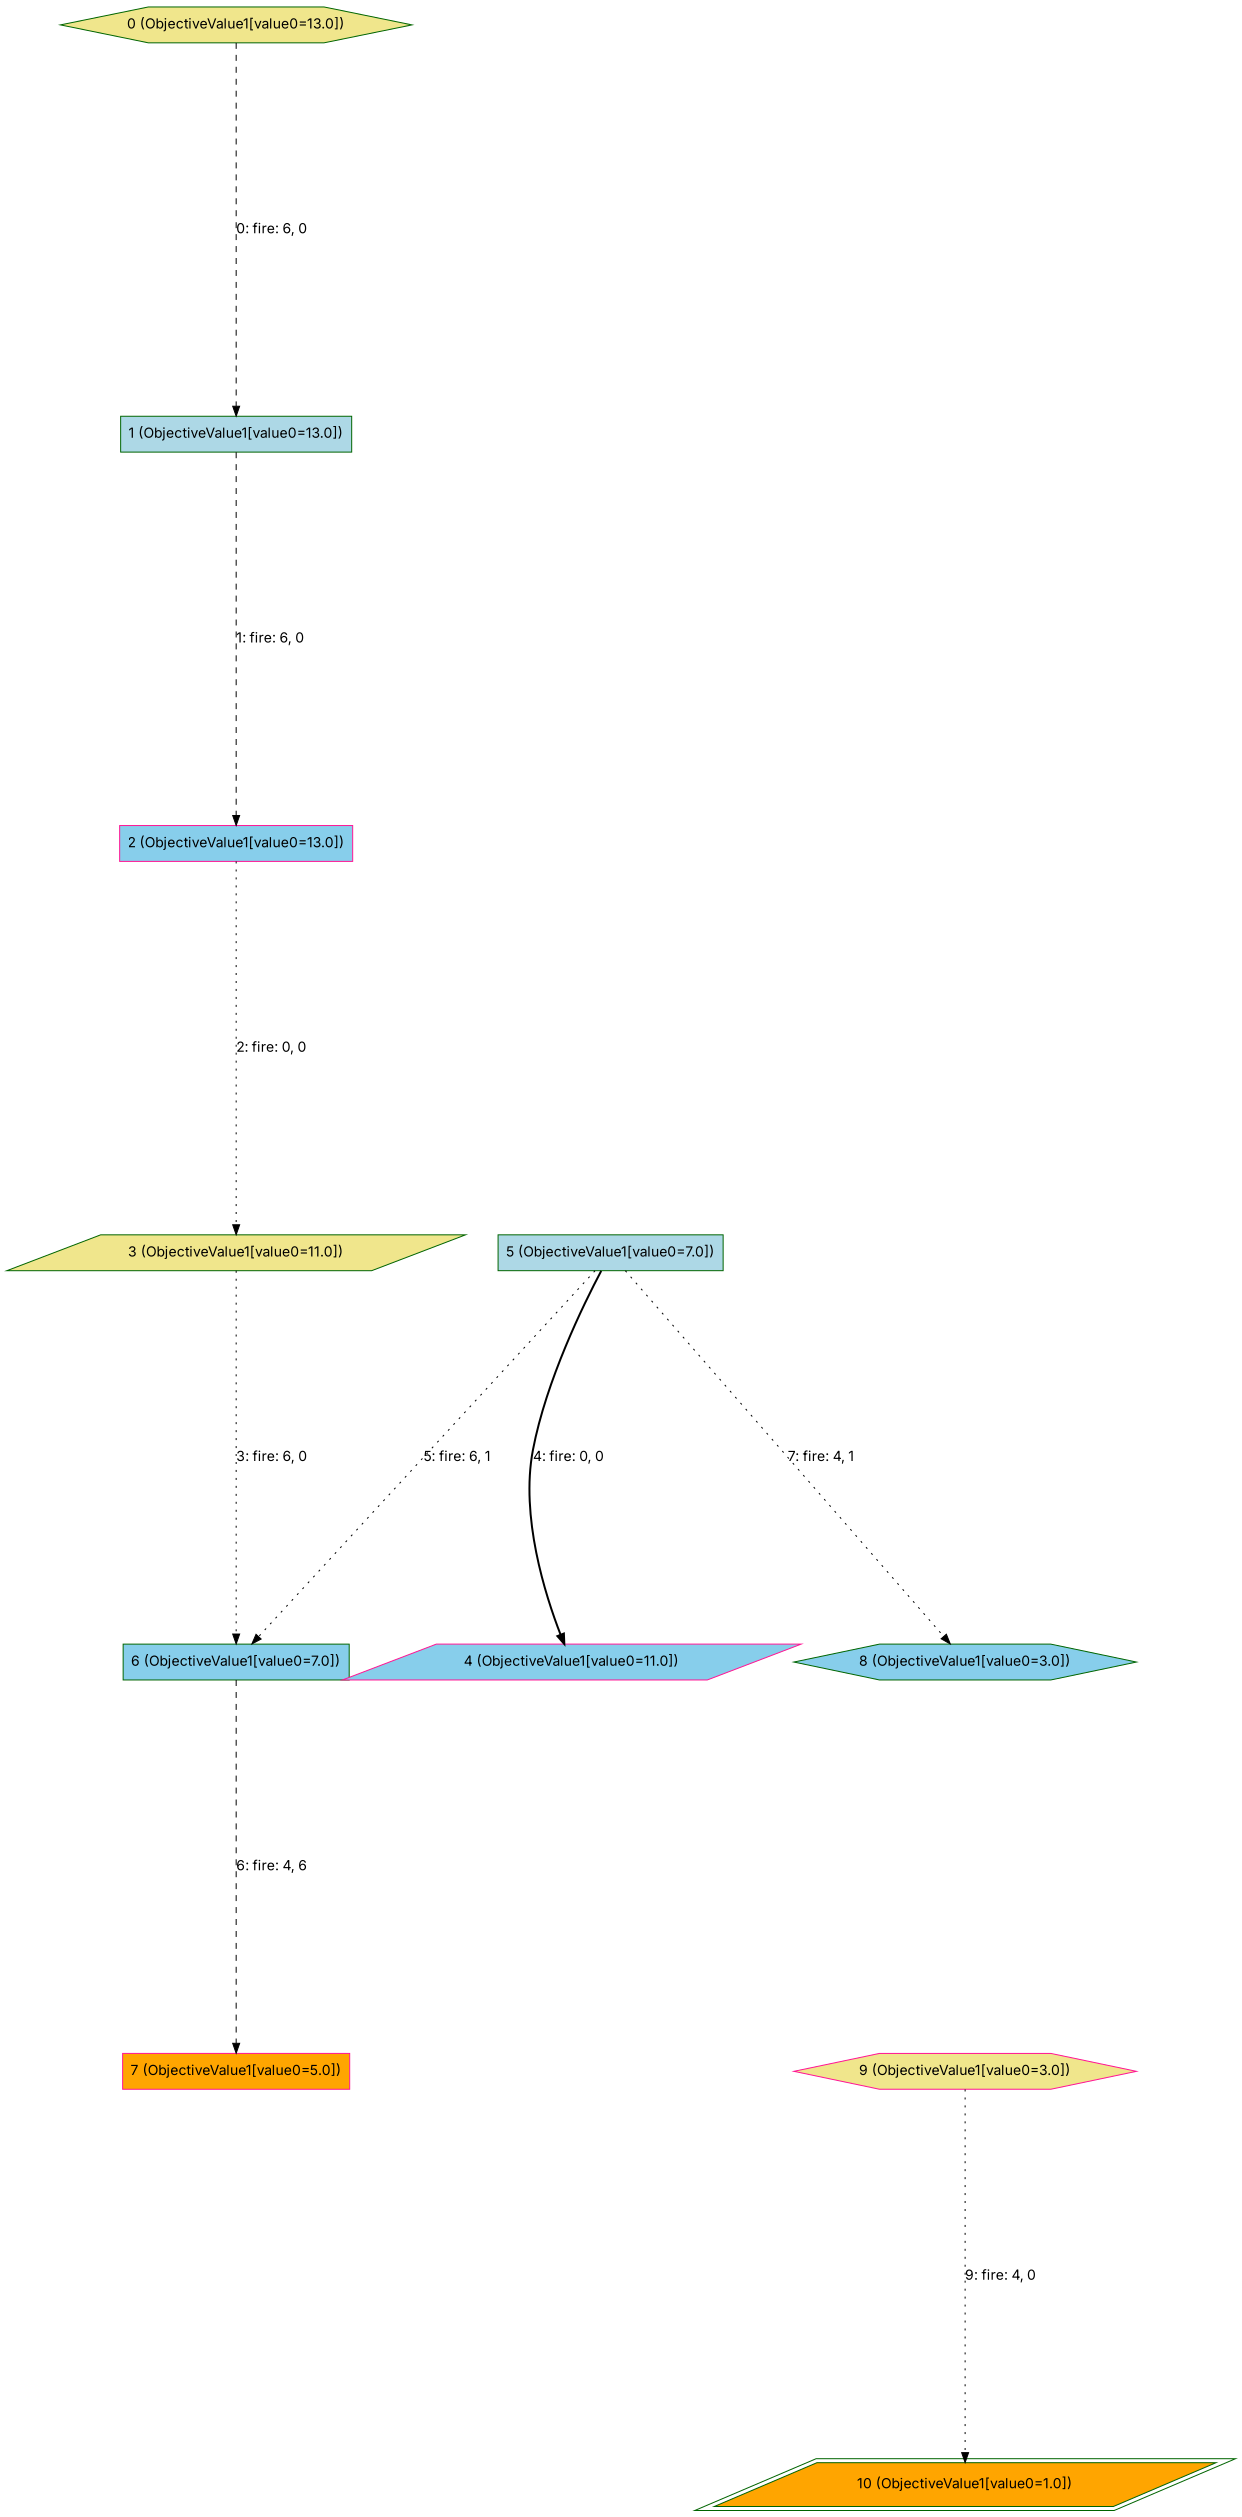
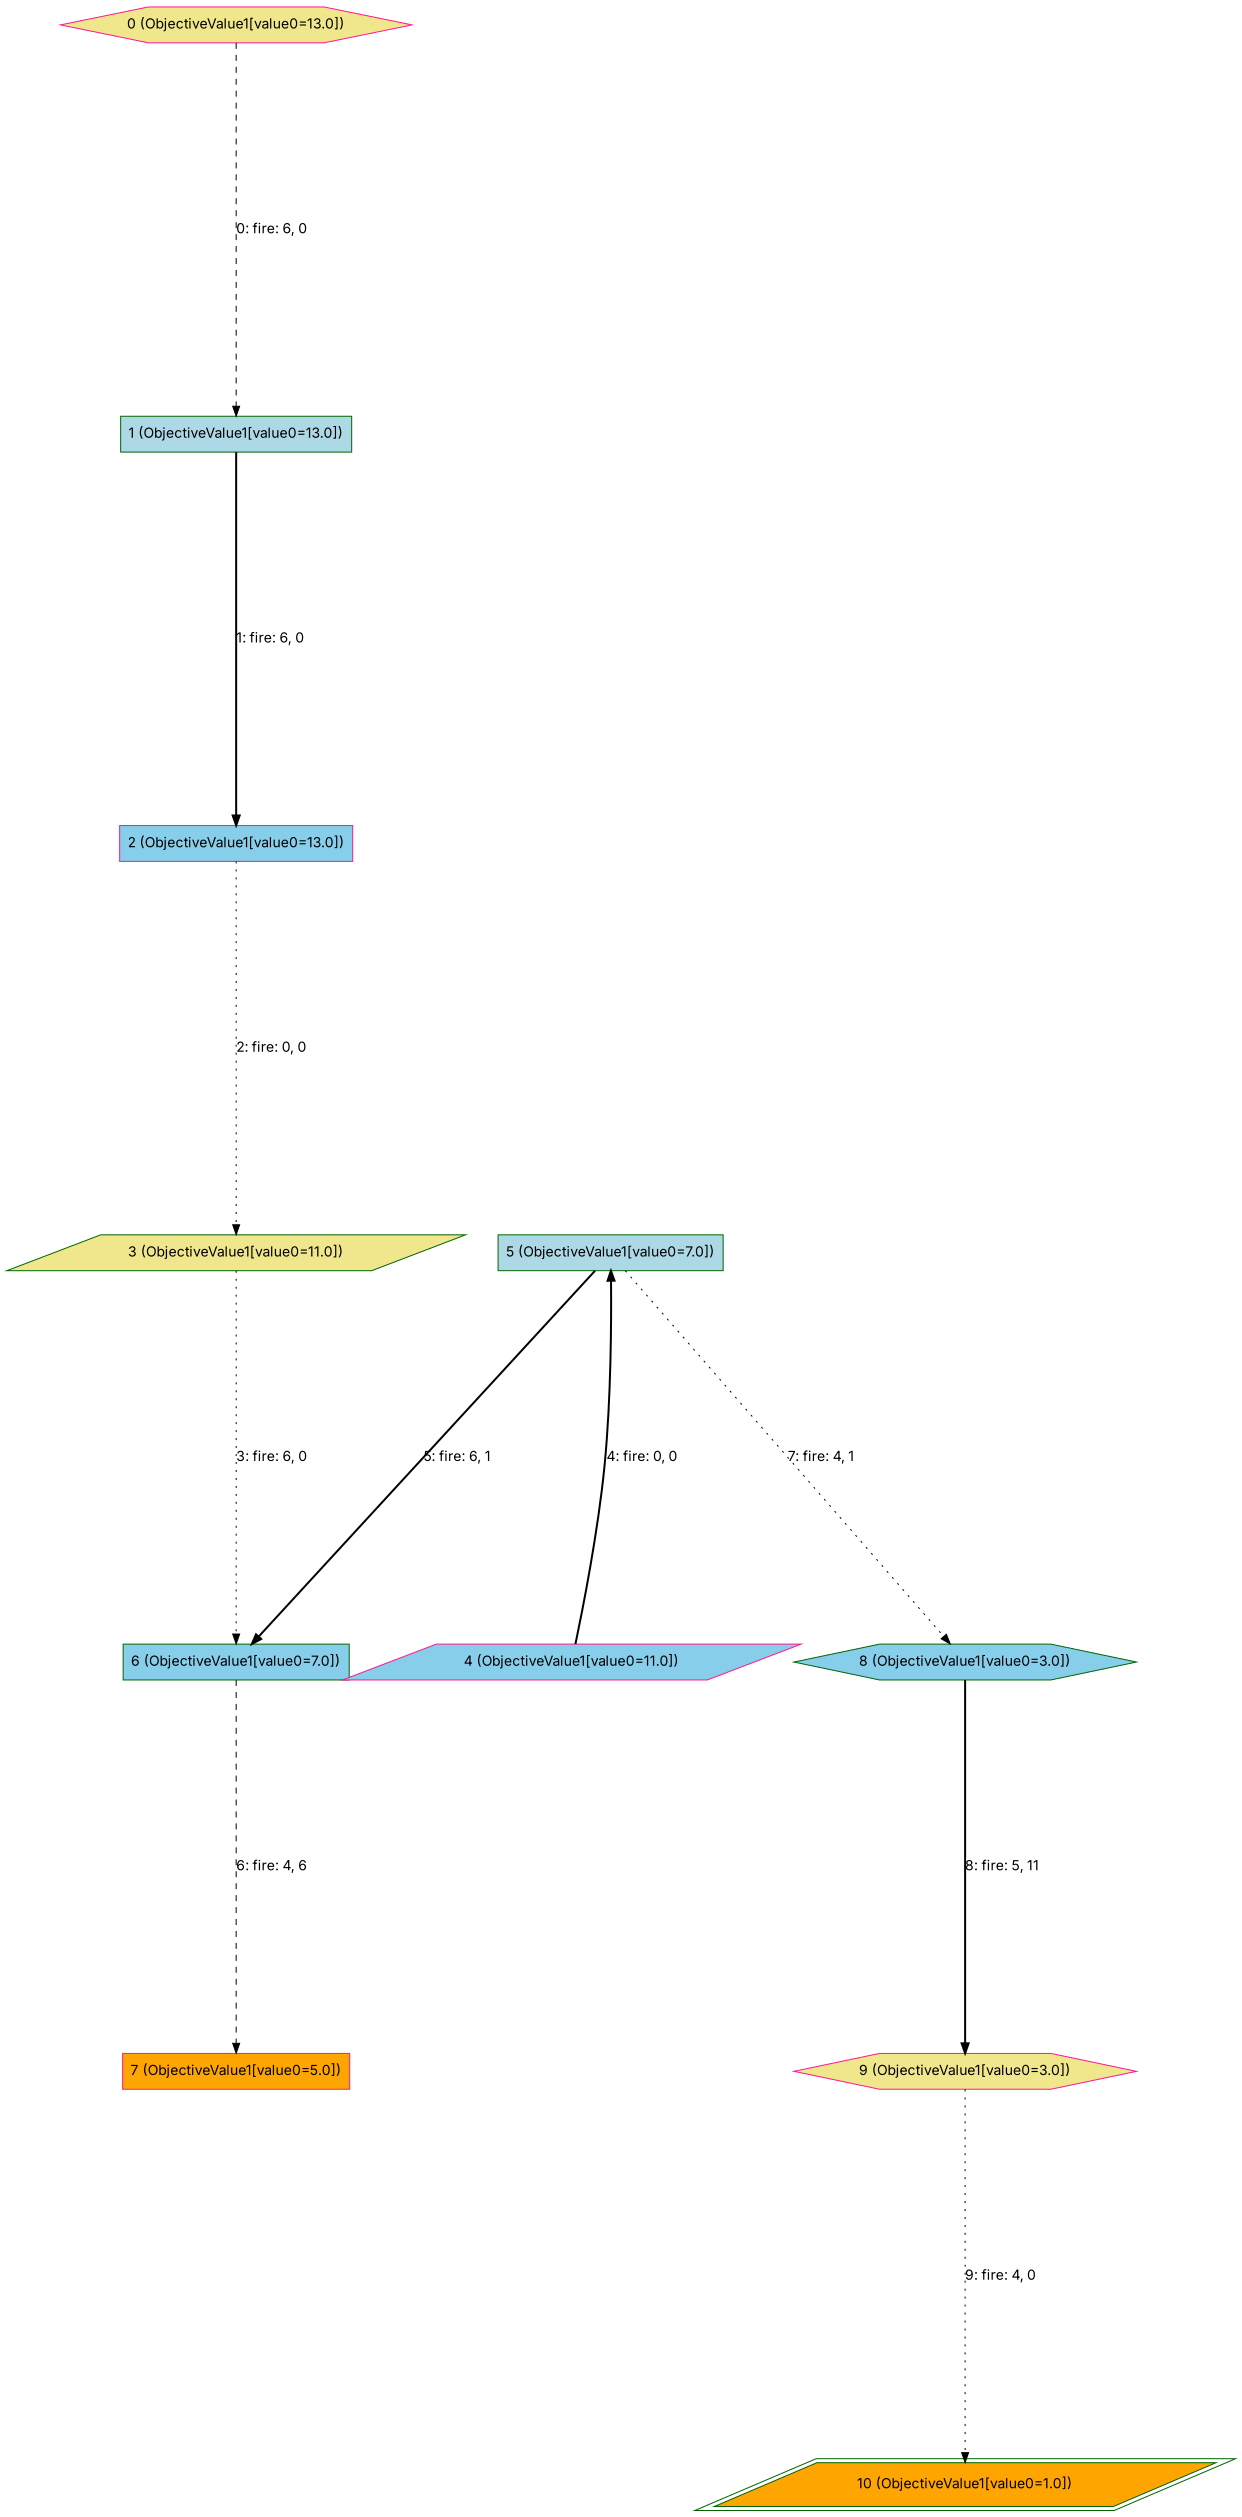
node "0 (ObjectiveValue1[value0=13.0])": color darkgreen -> deeppink
edge "1 (ObjectiveValue1[value0=13.0])" -> "2 (ObjectiveValue1[value0=13.0])": style dashed -> bold
edge "5 (ObjectiveValue1[value0=7.0])" -> "4 (ObjectiveValue1[value0=11.0])": reversed
edge "5 (ObjectiveValue1[value0=7.0])" -> "6 (ObjectiveValue1[value0=7.0])": style dotted -> bold
edge "8 (ObjectiveValue1[value0=3.0])" -> "9 (ObjectiveValue1[value0=3.0])": added, label "8: fire: 5, 11"
